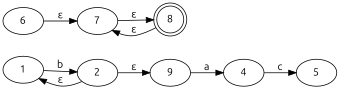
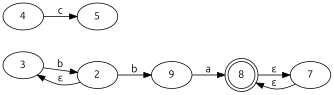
node "6": removed
edge "2" -> "9": label "ε" -> "b"
node "1": label "1" -> "3"
edge "9" -> "4": now "9" -> "8"
